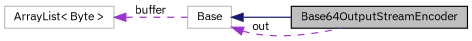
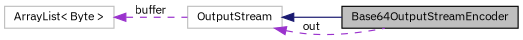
node "Base": label "Base" -> "OutputStream"
